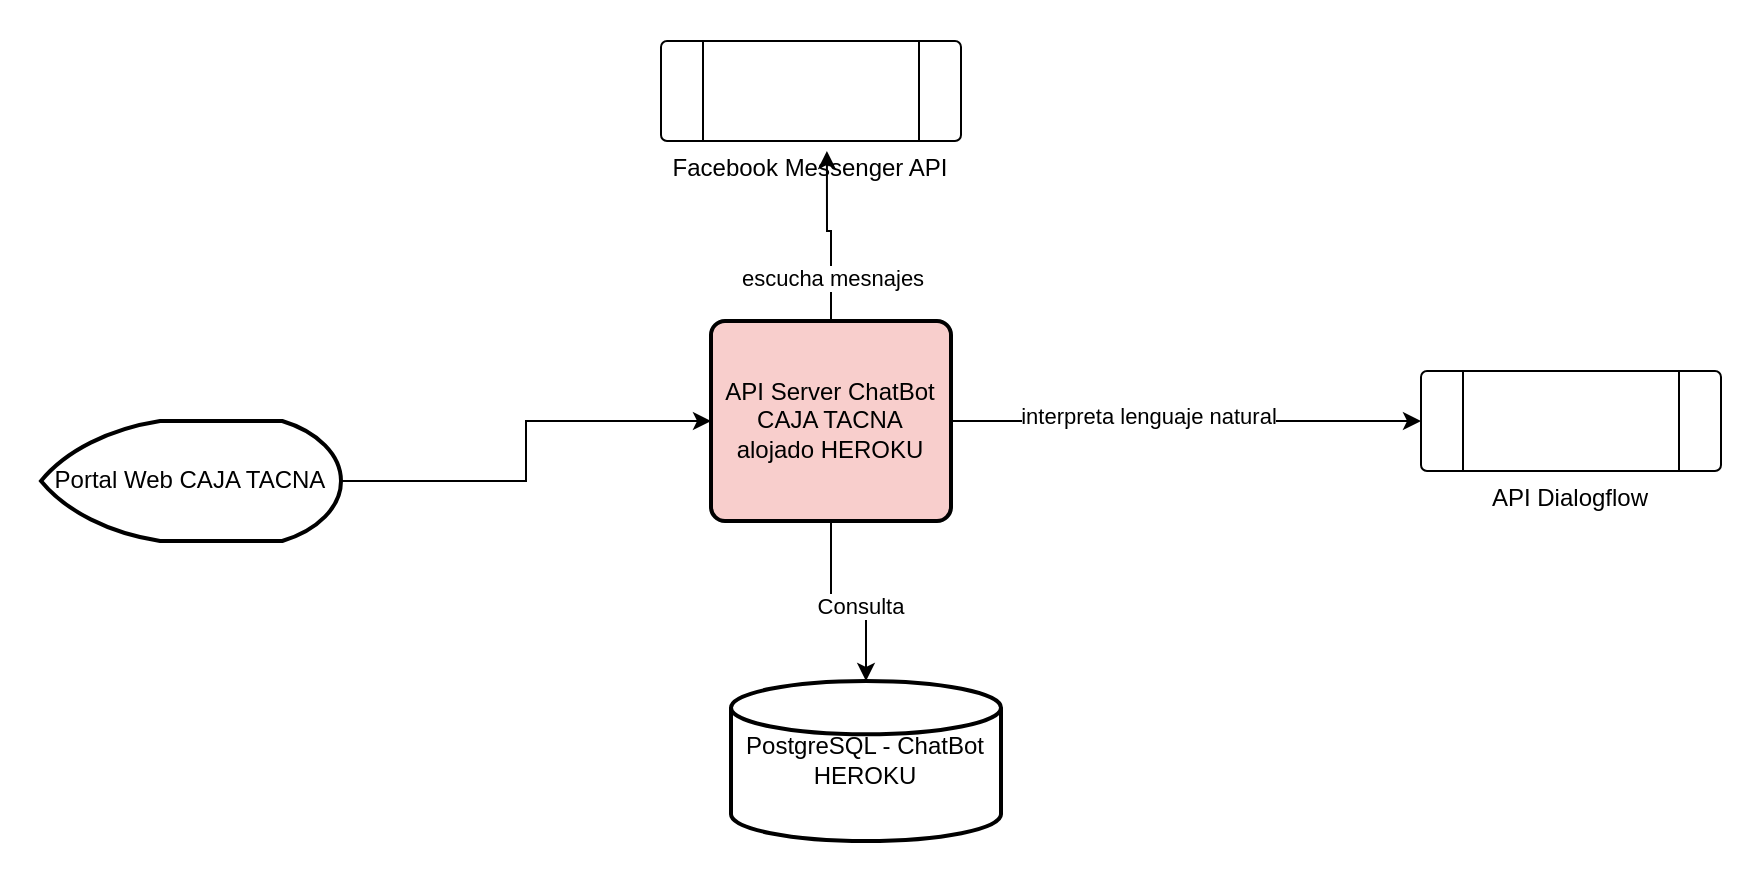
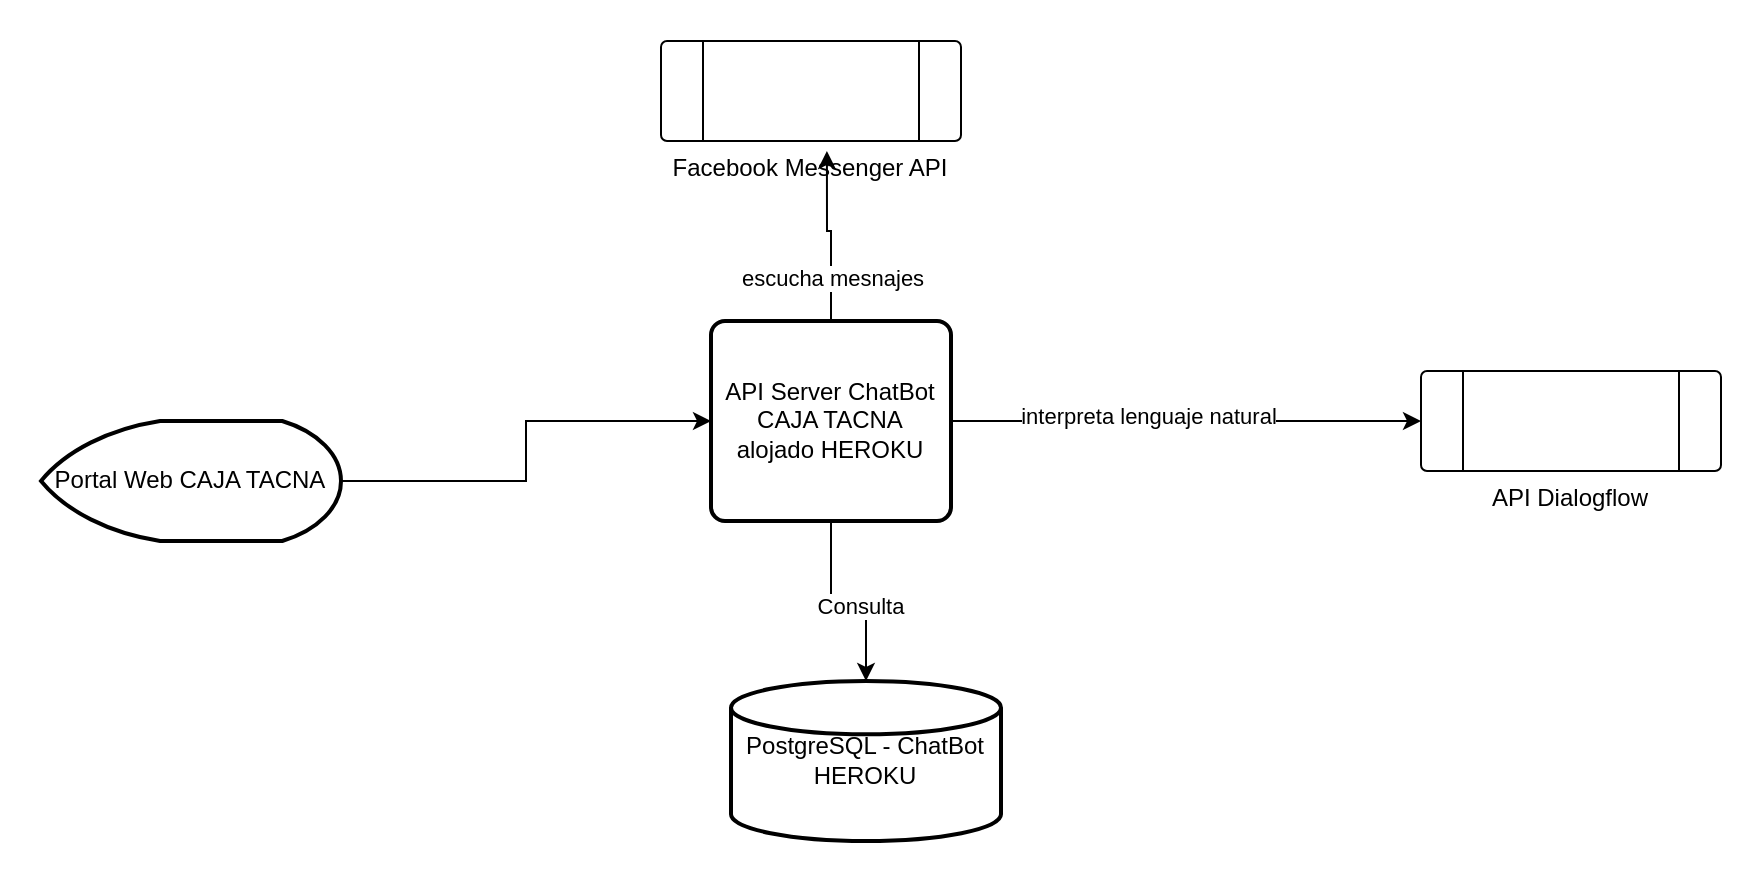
node "API Server ChatBot CAJA TACNA alojado HEROKU": fillcolor #f8cecc -> #ffffff
